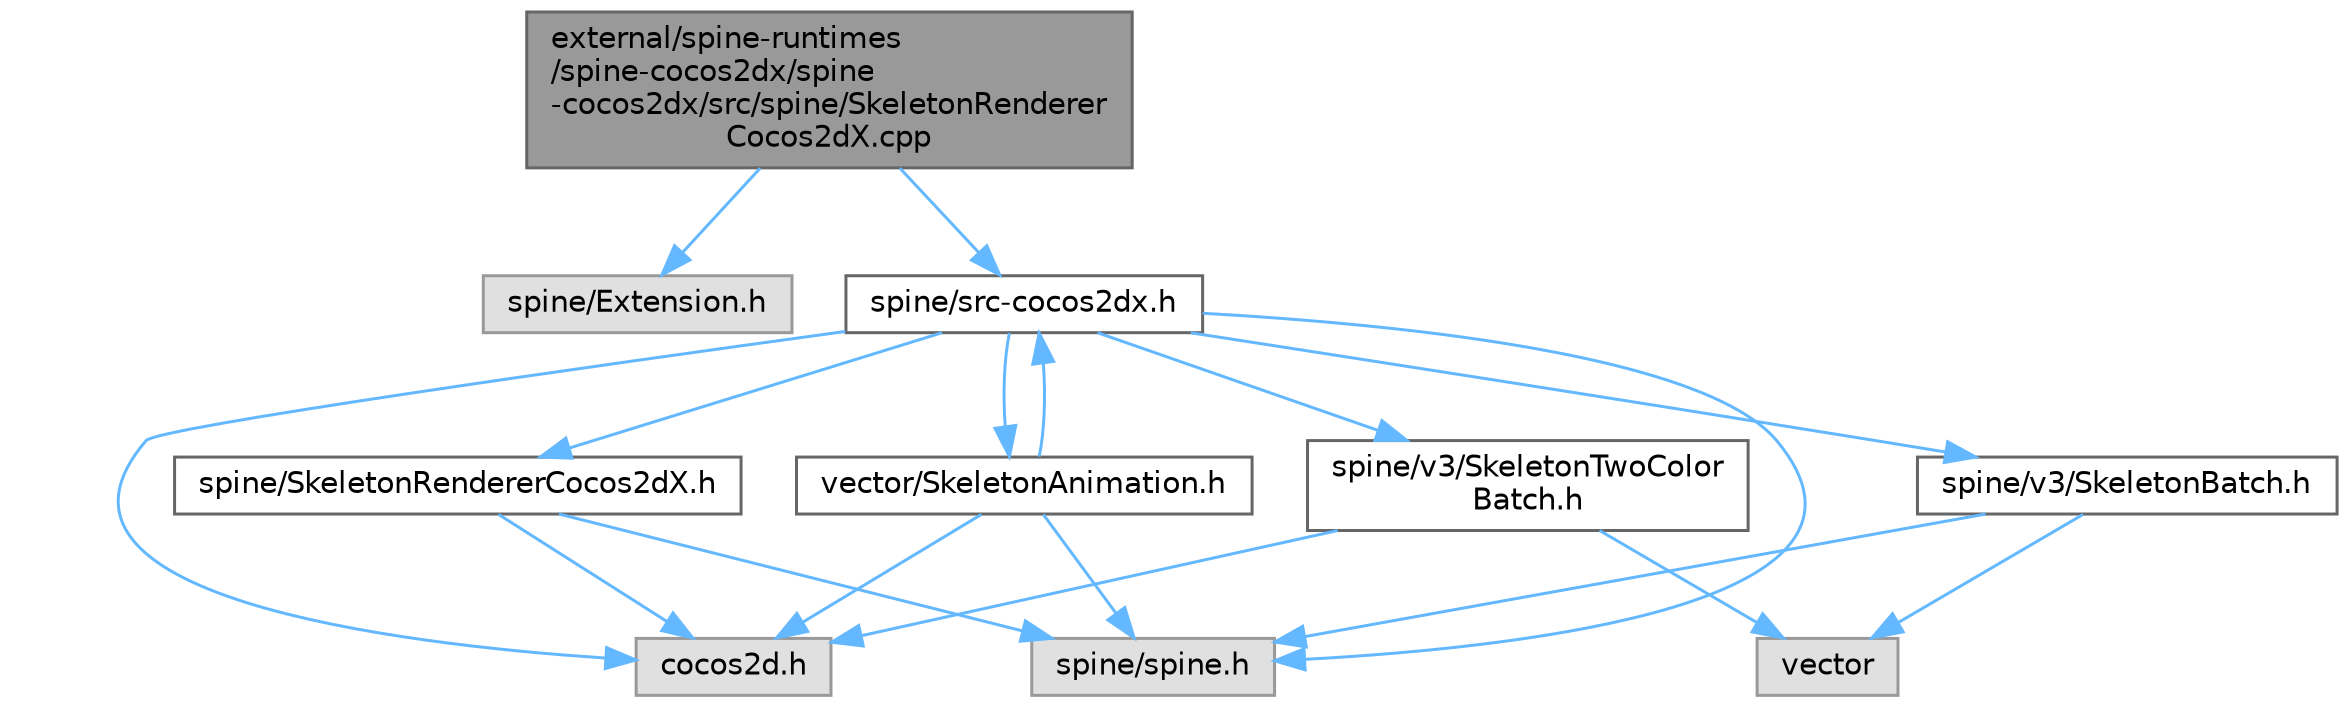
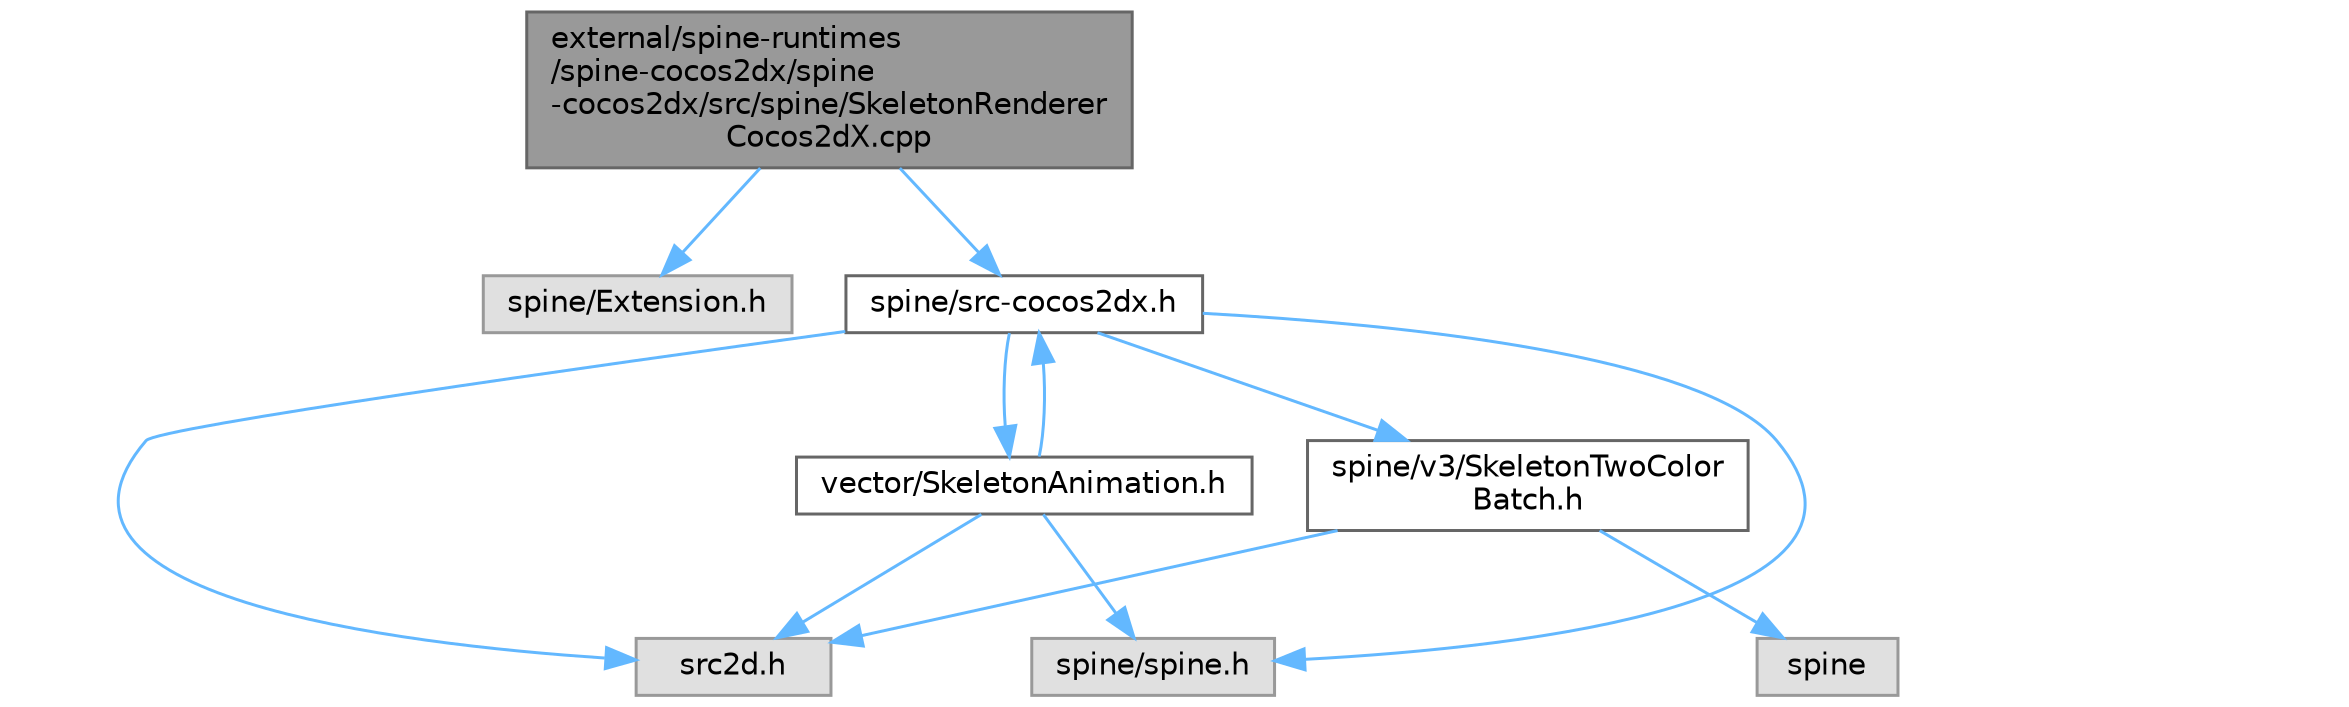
node "spine/SkeletonRendererCocos2dX.h": removed
node "spine/v3/SkeletonBatch.h": removed
node "cocos2d.h": label "cocos2d.h" -> "src2d.h"
node "vector": label "vector" -> "spine"
